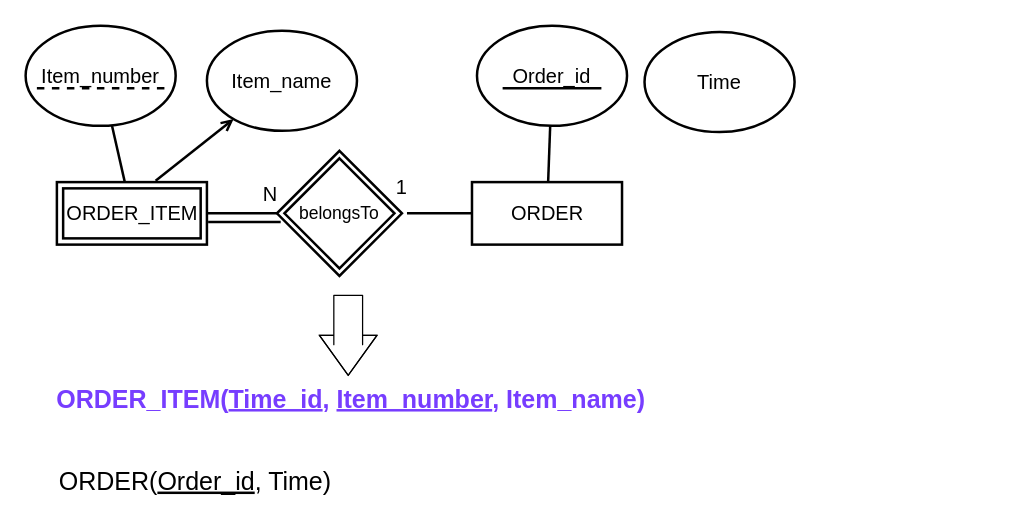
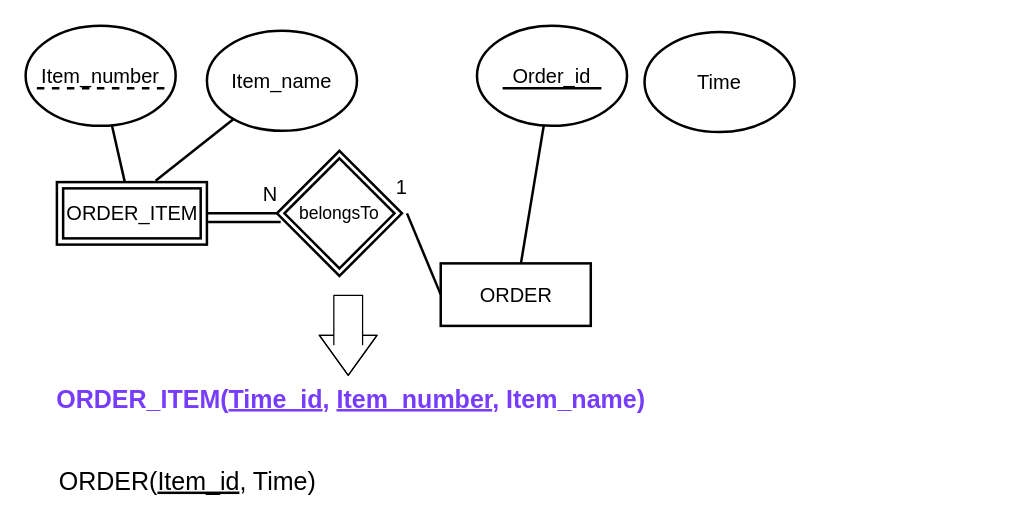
edge "ORDER_ITEM" -> "Item_name": arrowhead open -> none
node "ORDER": moved (547, 213) -> (516, 294)
node "ORDER(Order_id, Time)": label "ORDER(Order_id, Time)" -> "ORDER(Item_id, Time)"
